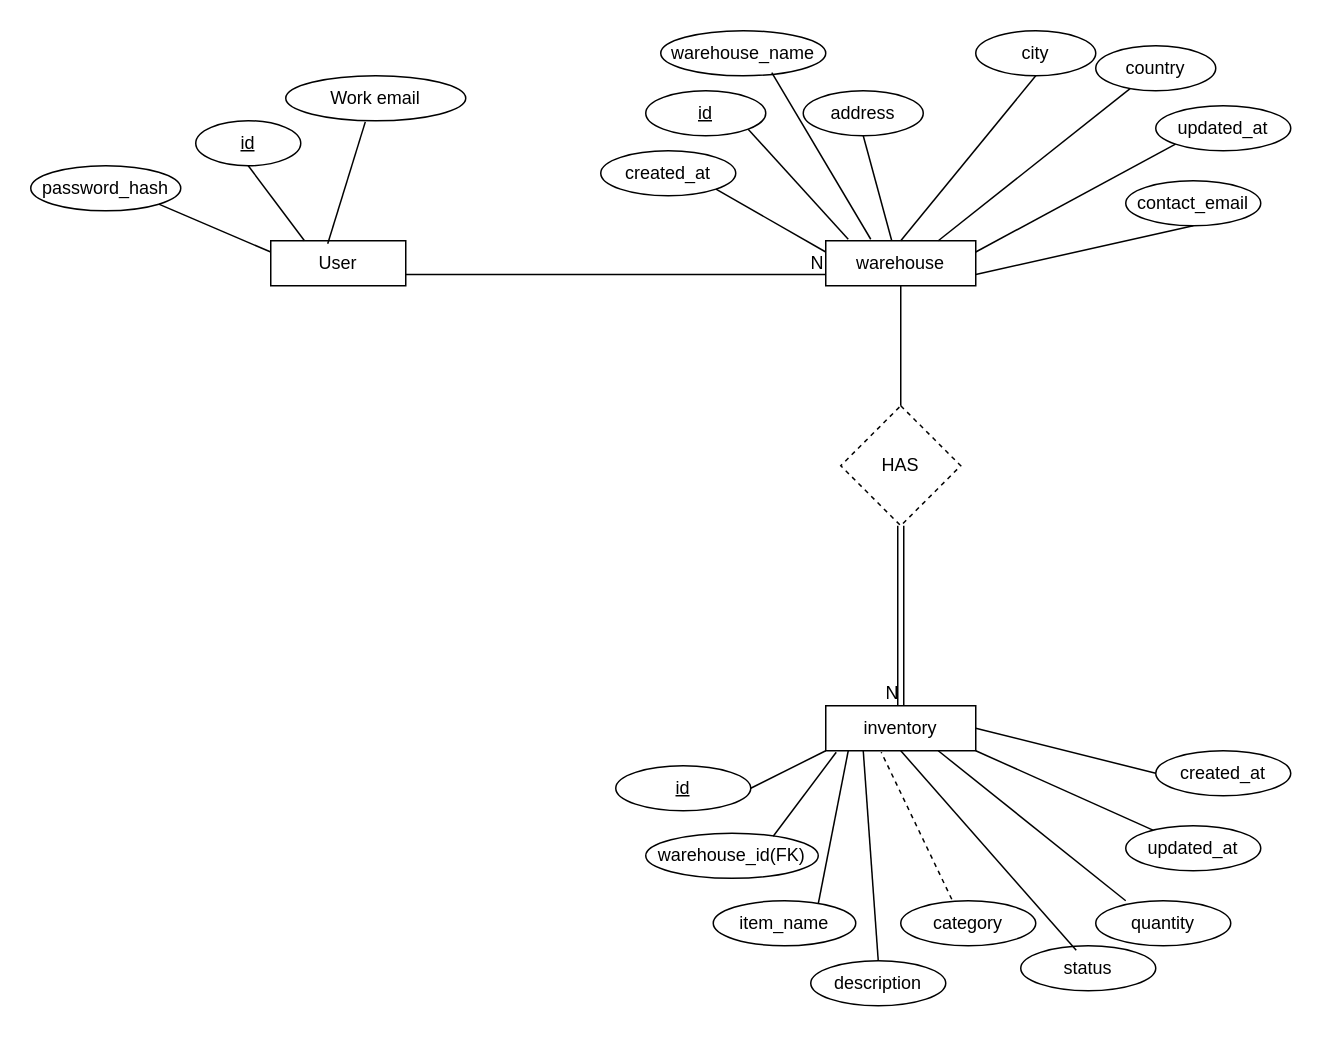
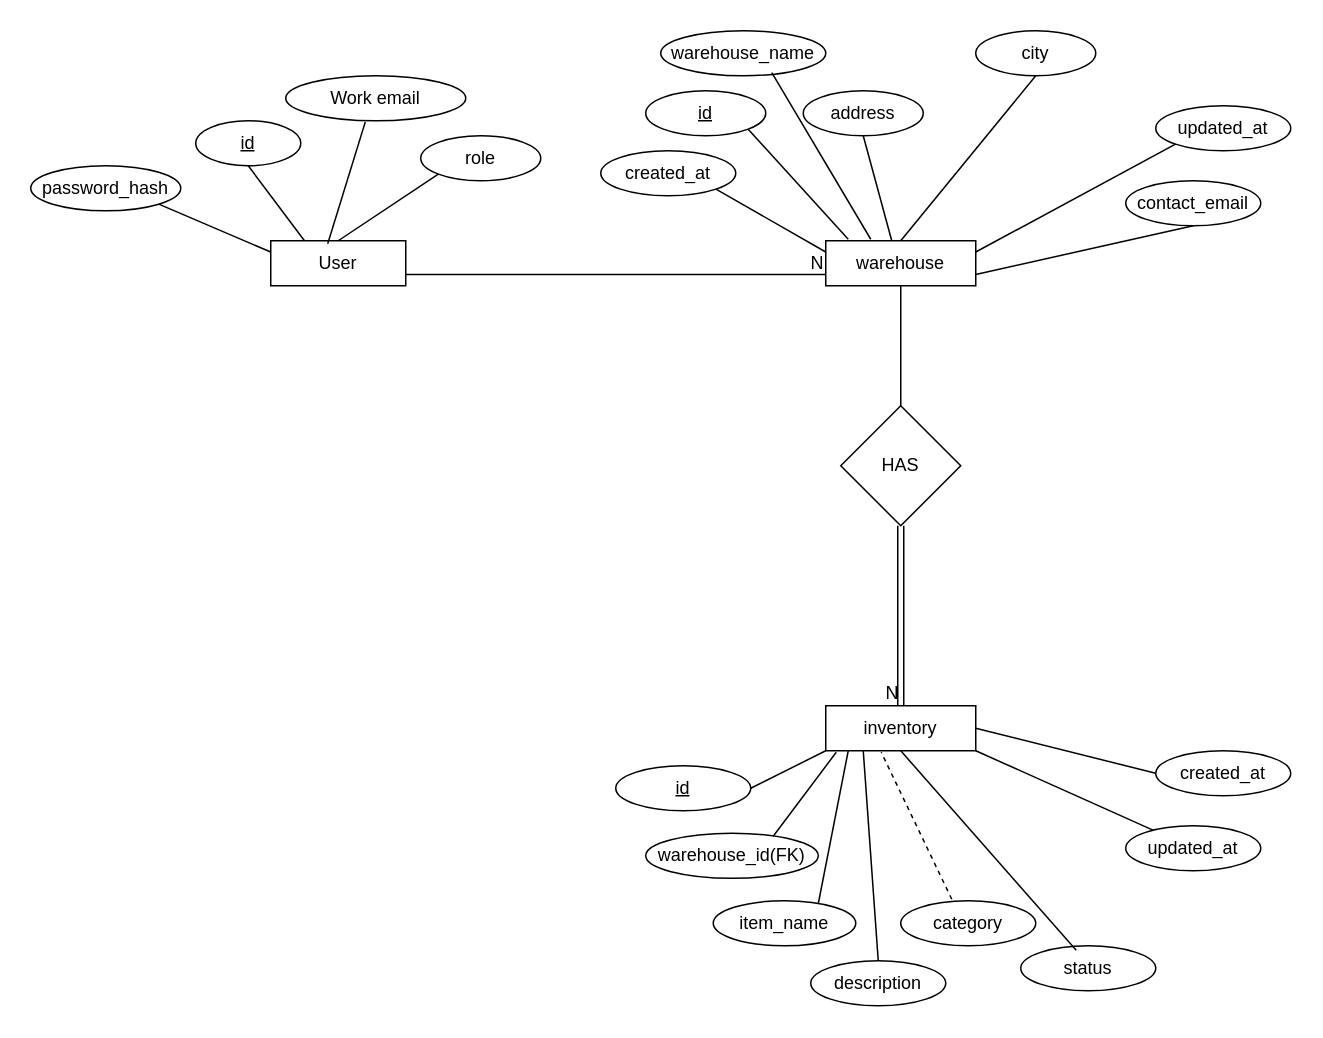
node "country": removed
node "role": added
edge "country" -- "warehouse": removed
edge "role" -- "User": added
node "HAS": style dashed -> solid
edge "inventory" -- "quantity": removed
node "quantity": removed
